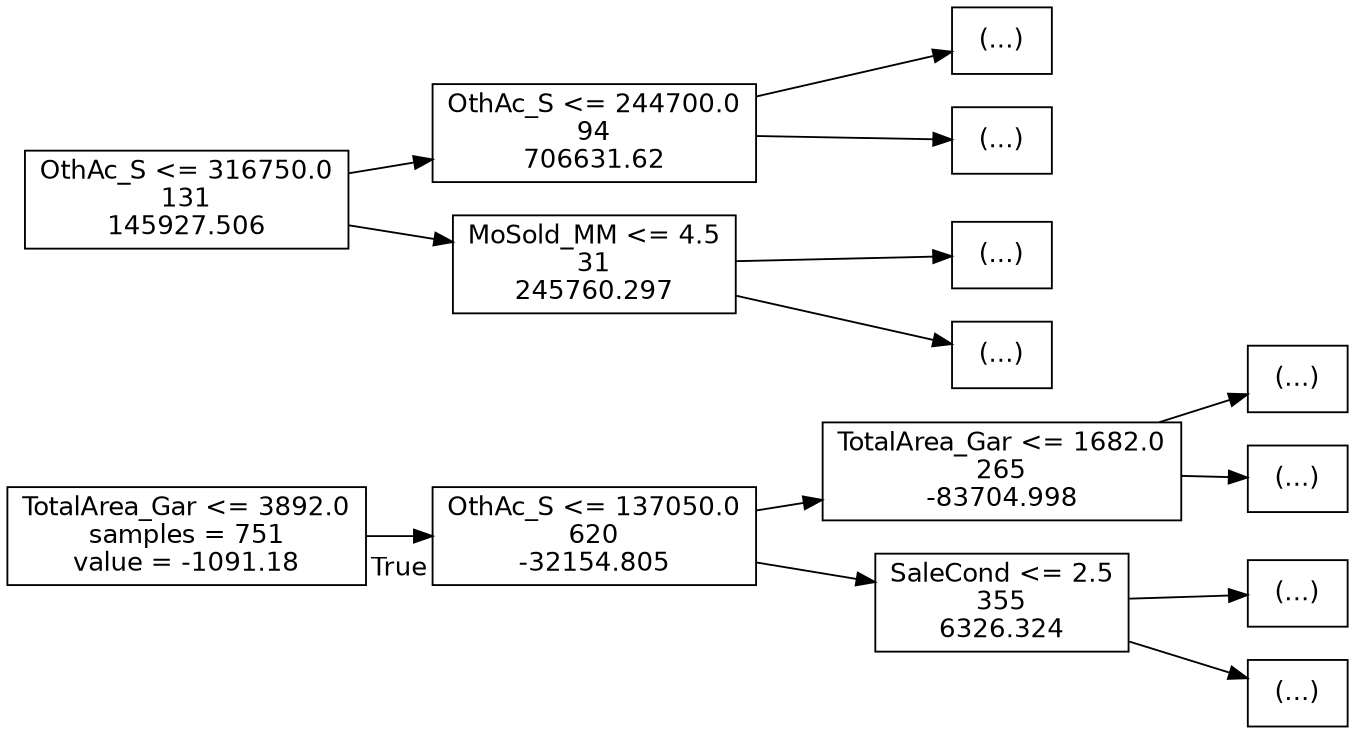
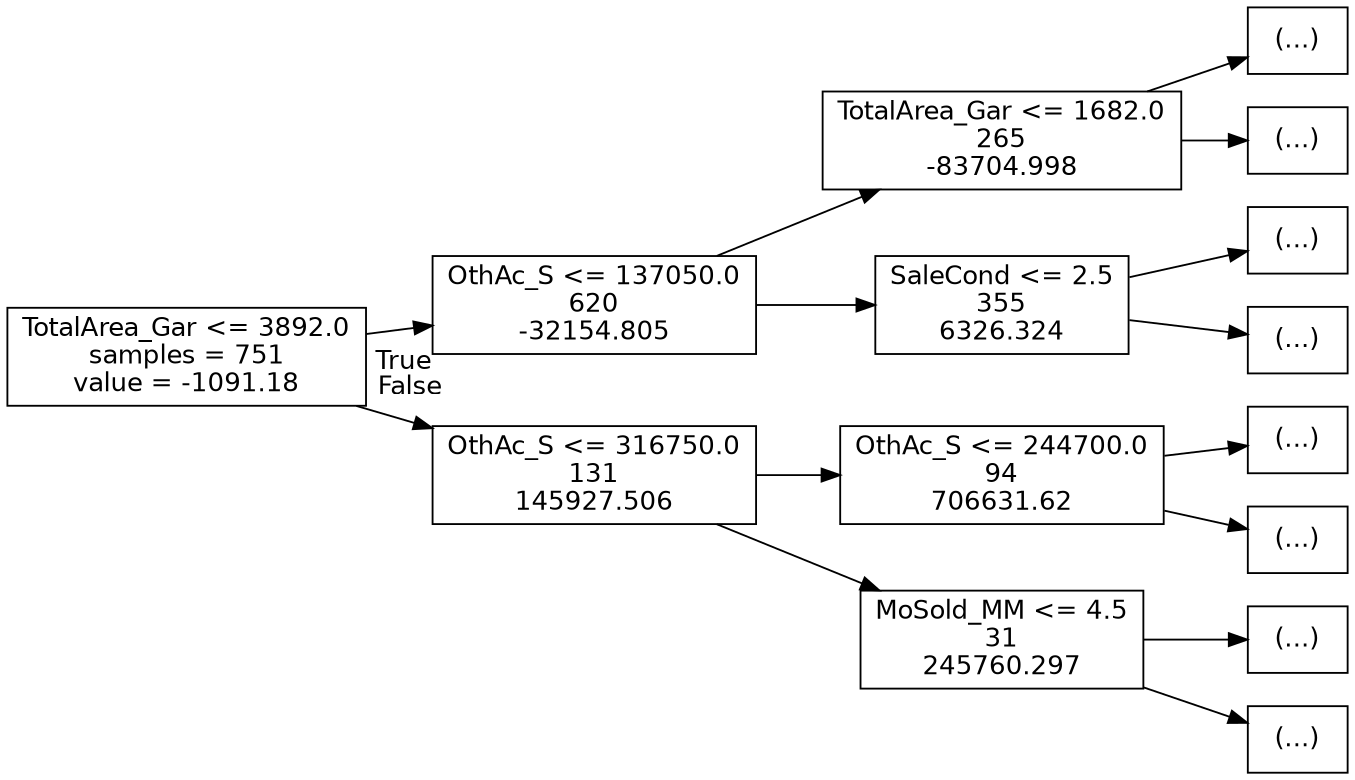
edge "TotalArea_Gar <= 3892.0 samples = 751 value = -1091.18" -> "OthAc_S <= 316750.0 131 145927.506": added
